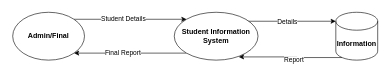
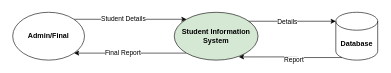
node "Student Information System": fillcolor #ffffff -> #d5e8d4
node "Information": label "Information" -> "Database"
